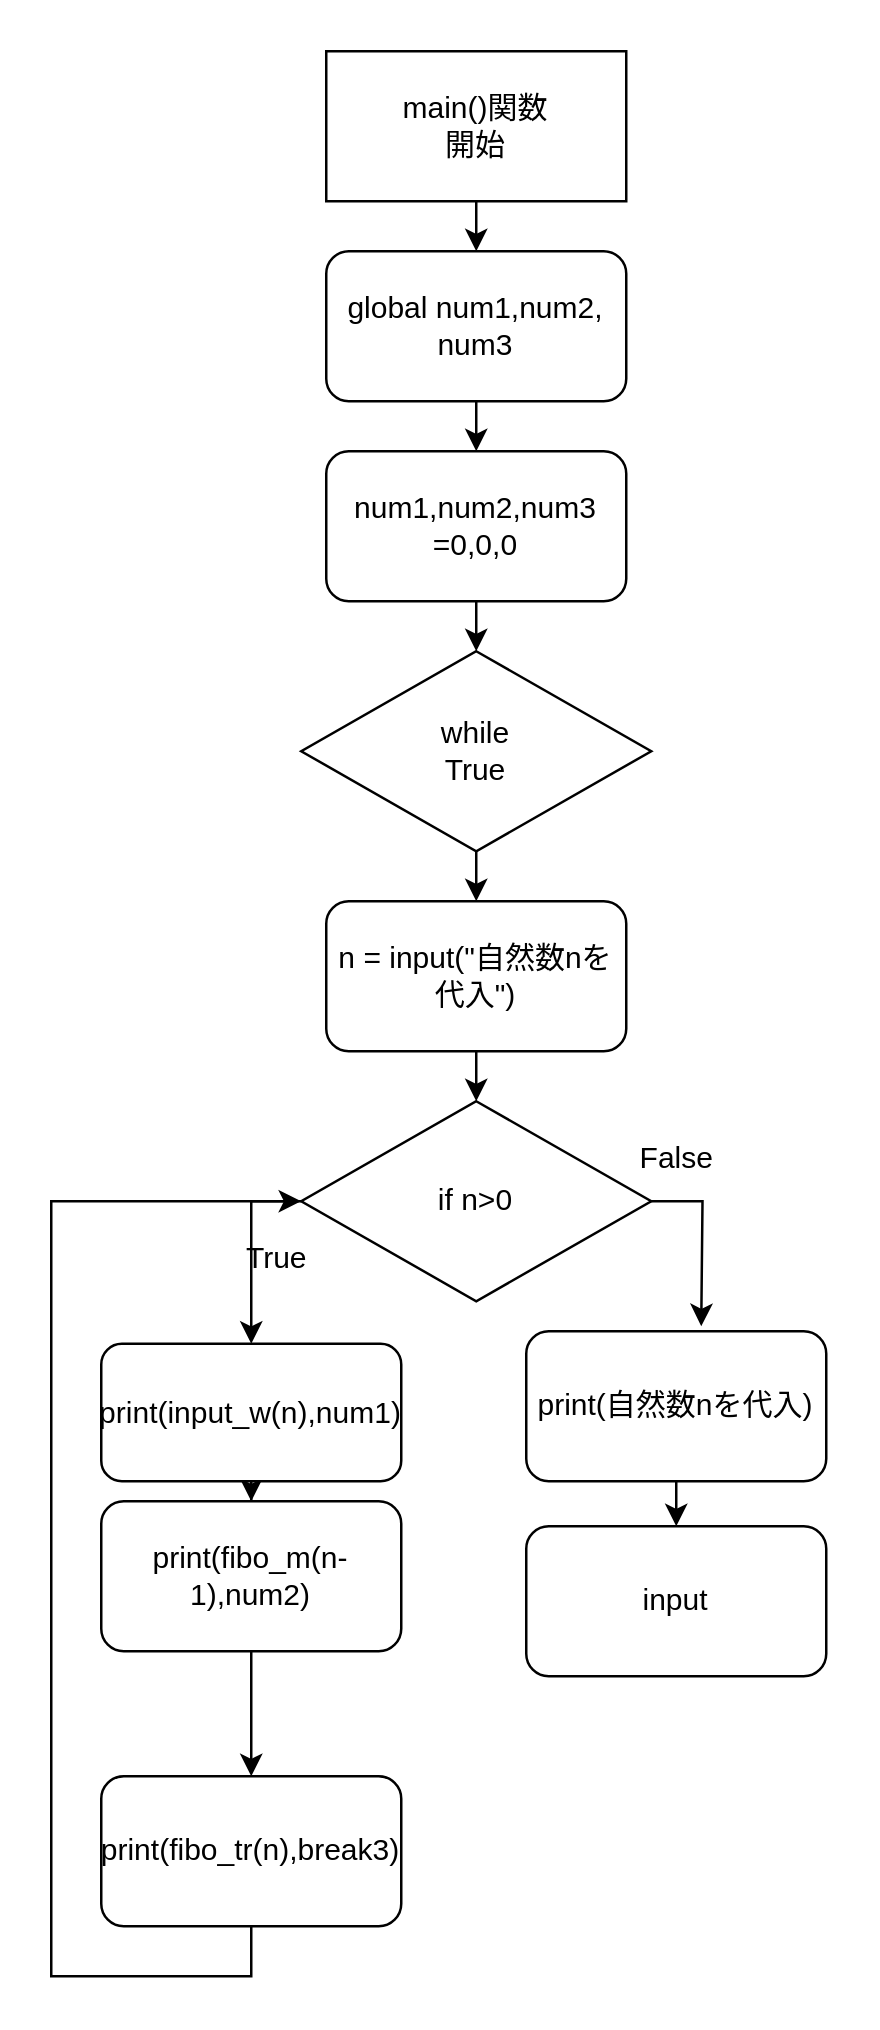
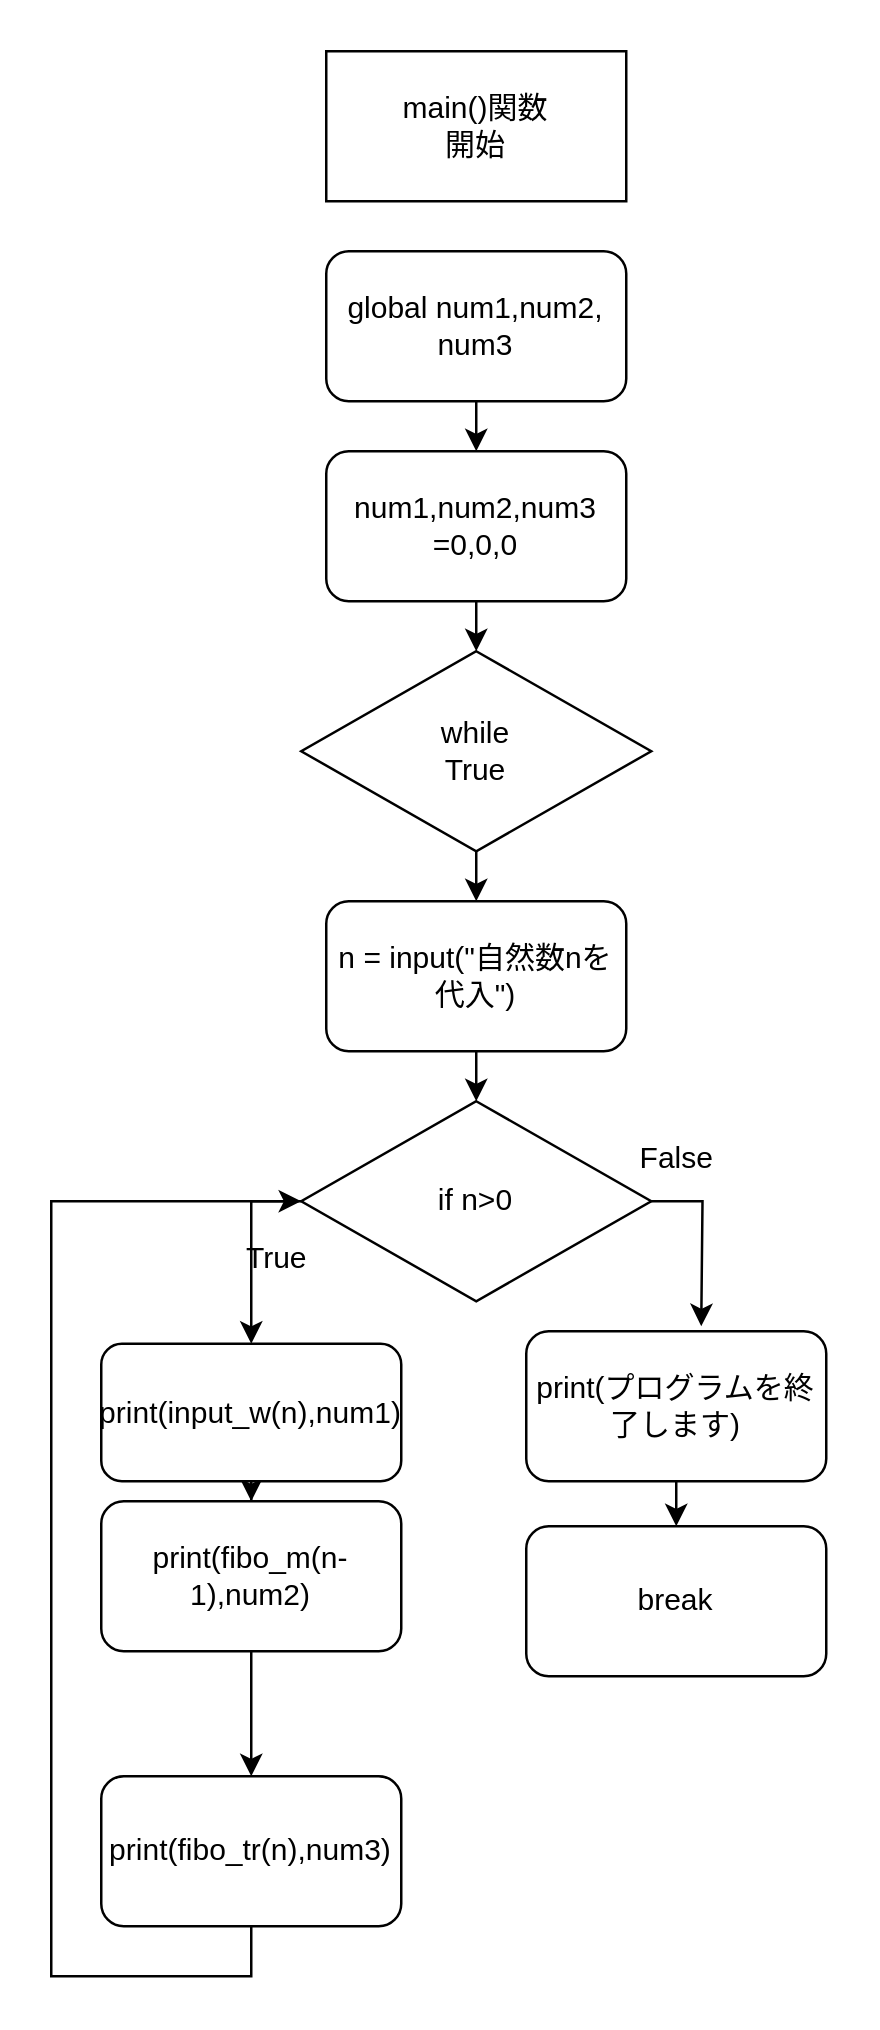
edge "main()関数 開始" -> "global num1,num2, num3": removed
node "print(自然数nを代入)": label "print(自然数nを代入)" -> "print(プログラムを終了します)"
node "input": label "input" -> "break"
node "print(fibo_tr(n),break3)": label "print(fibo_tr(n),break3)" -> "print(fibo_tr(n),num3)"
